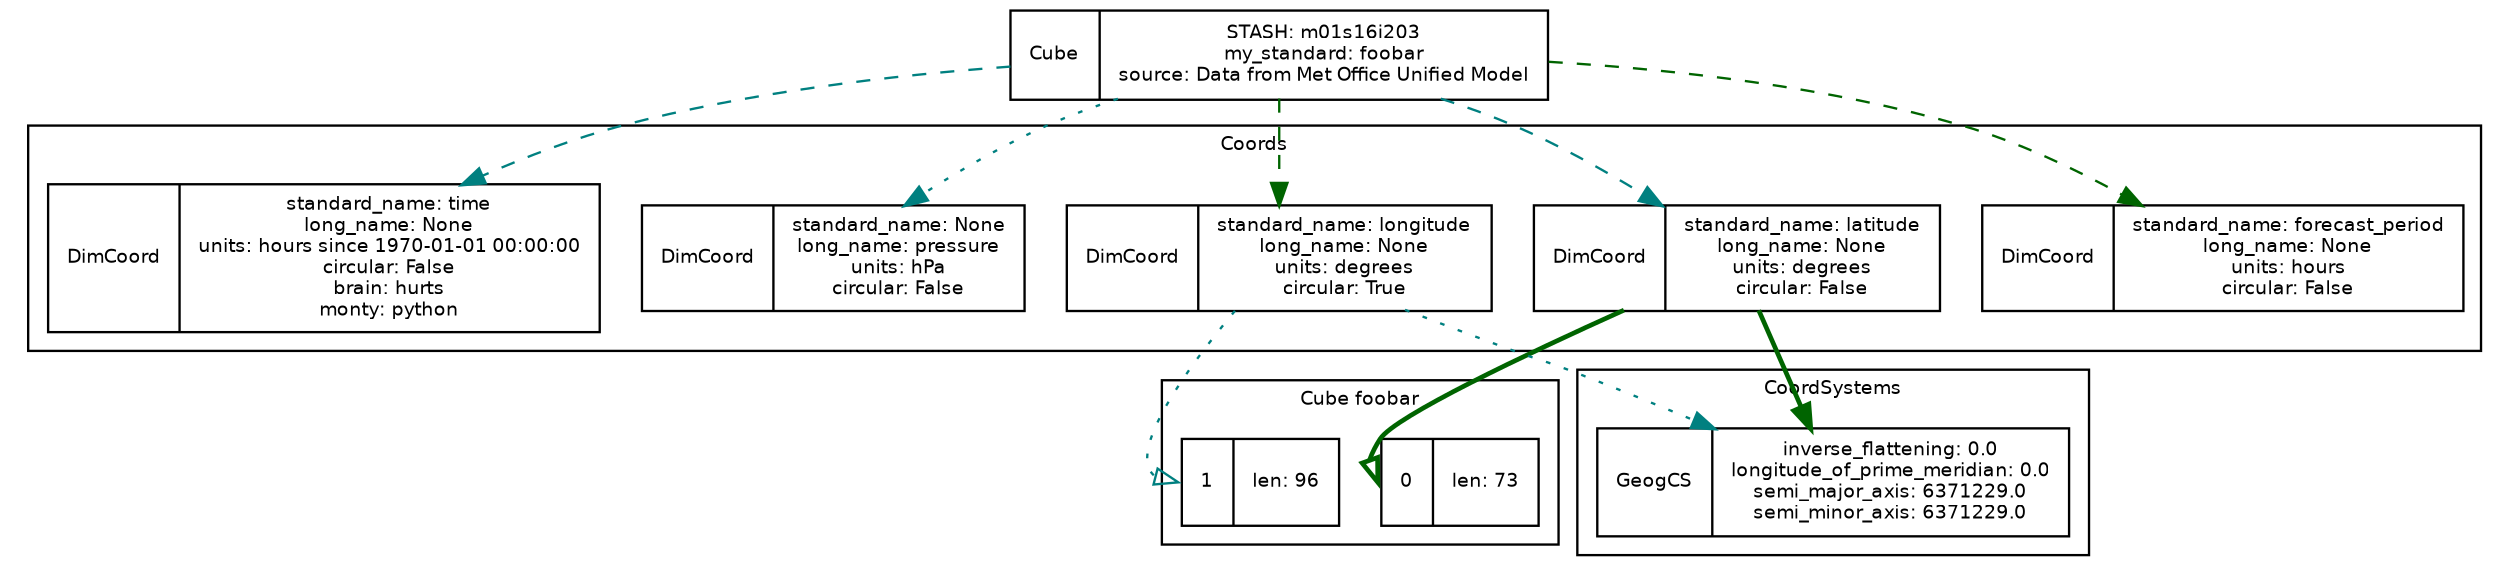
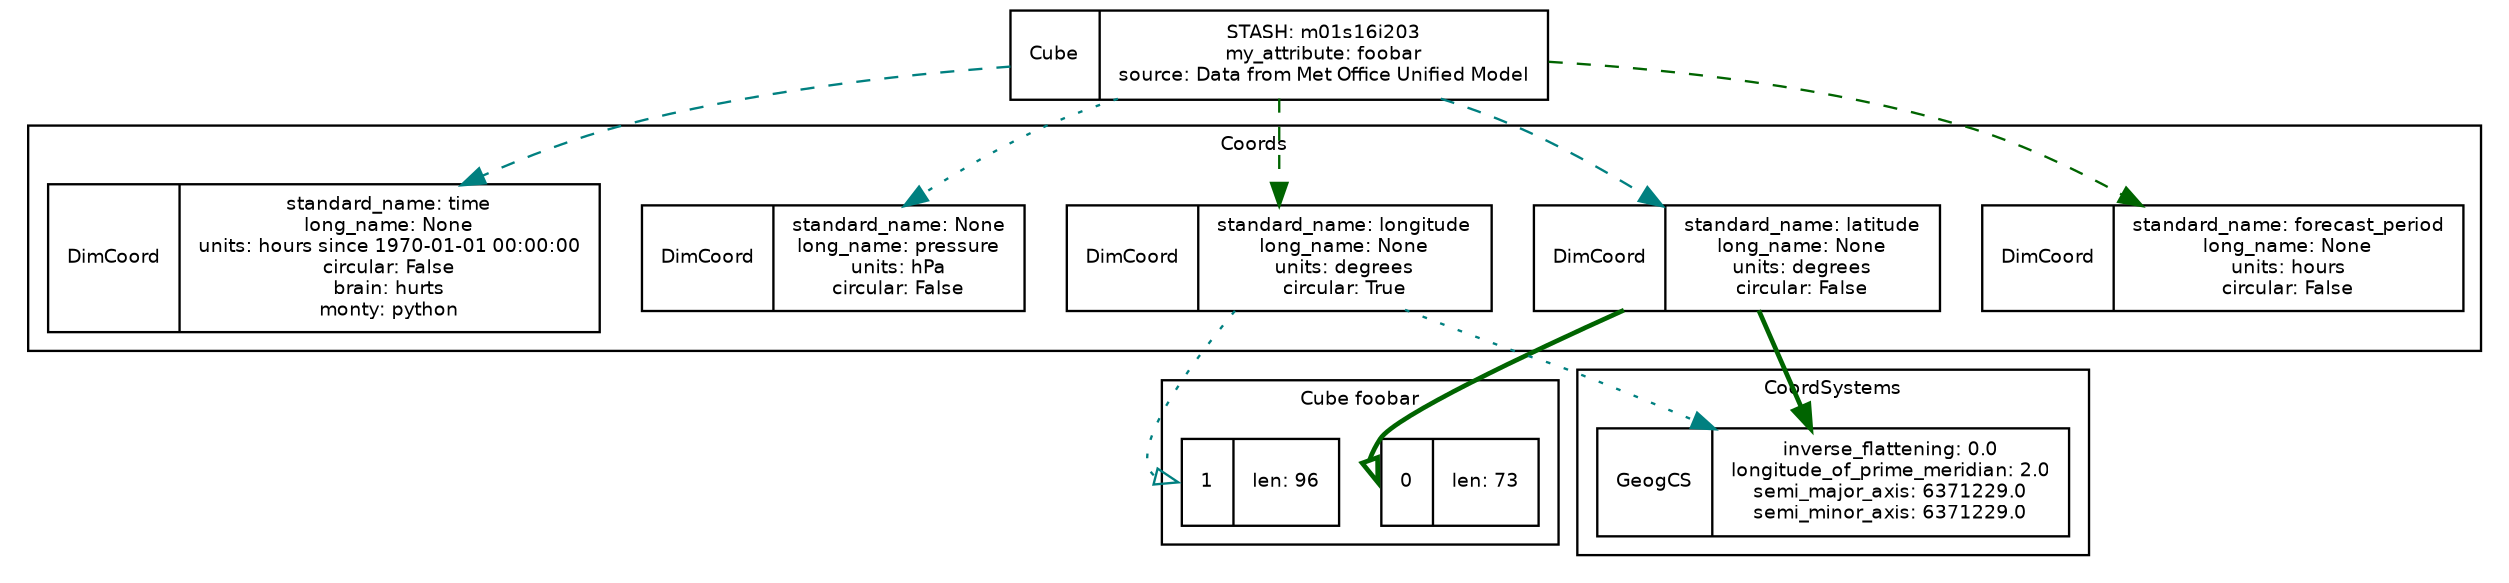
node "Cube": text "my_standard: foobar" -> "my_attribute: foobar"
node "GeogCS": text "longitude_of_prime_meridian: 0.0" -> "longitude_of_prime_meridian: 2.0"
